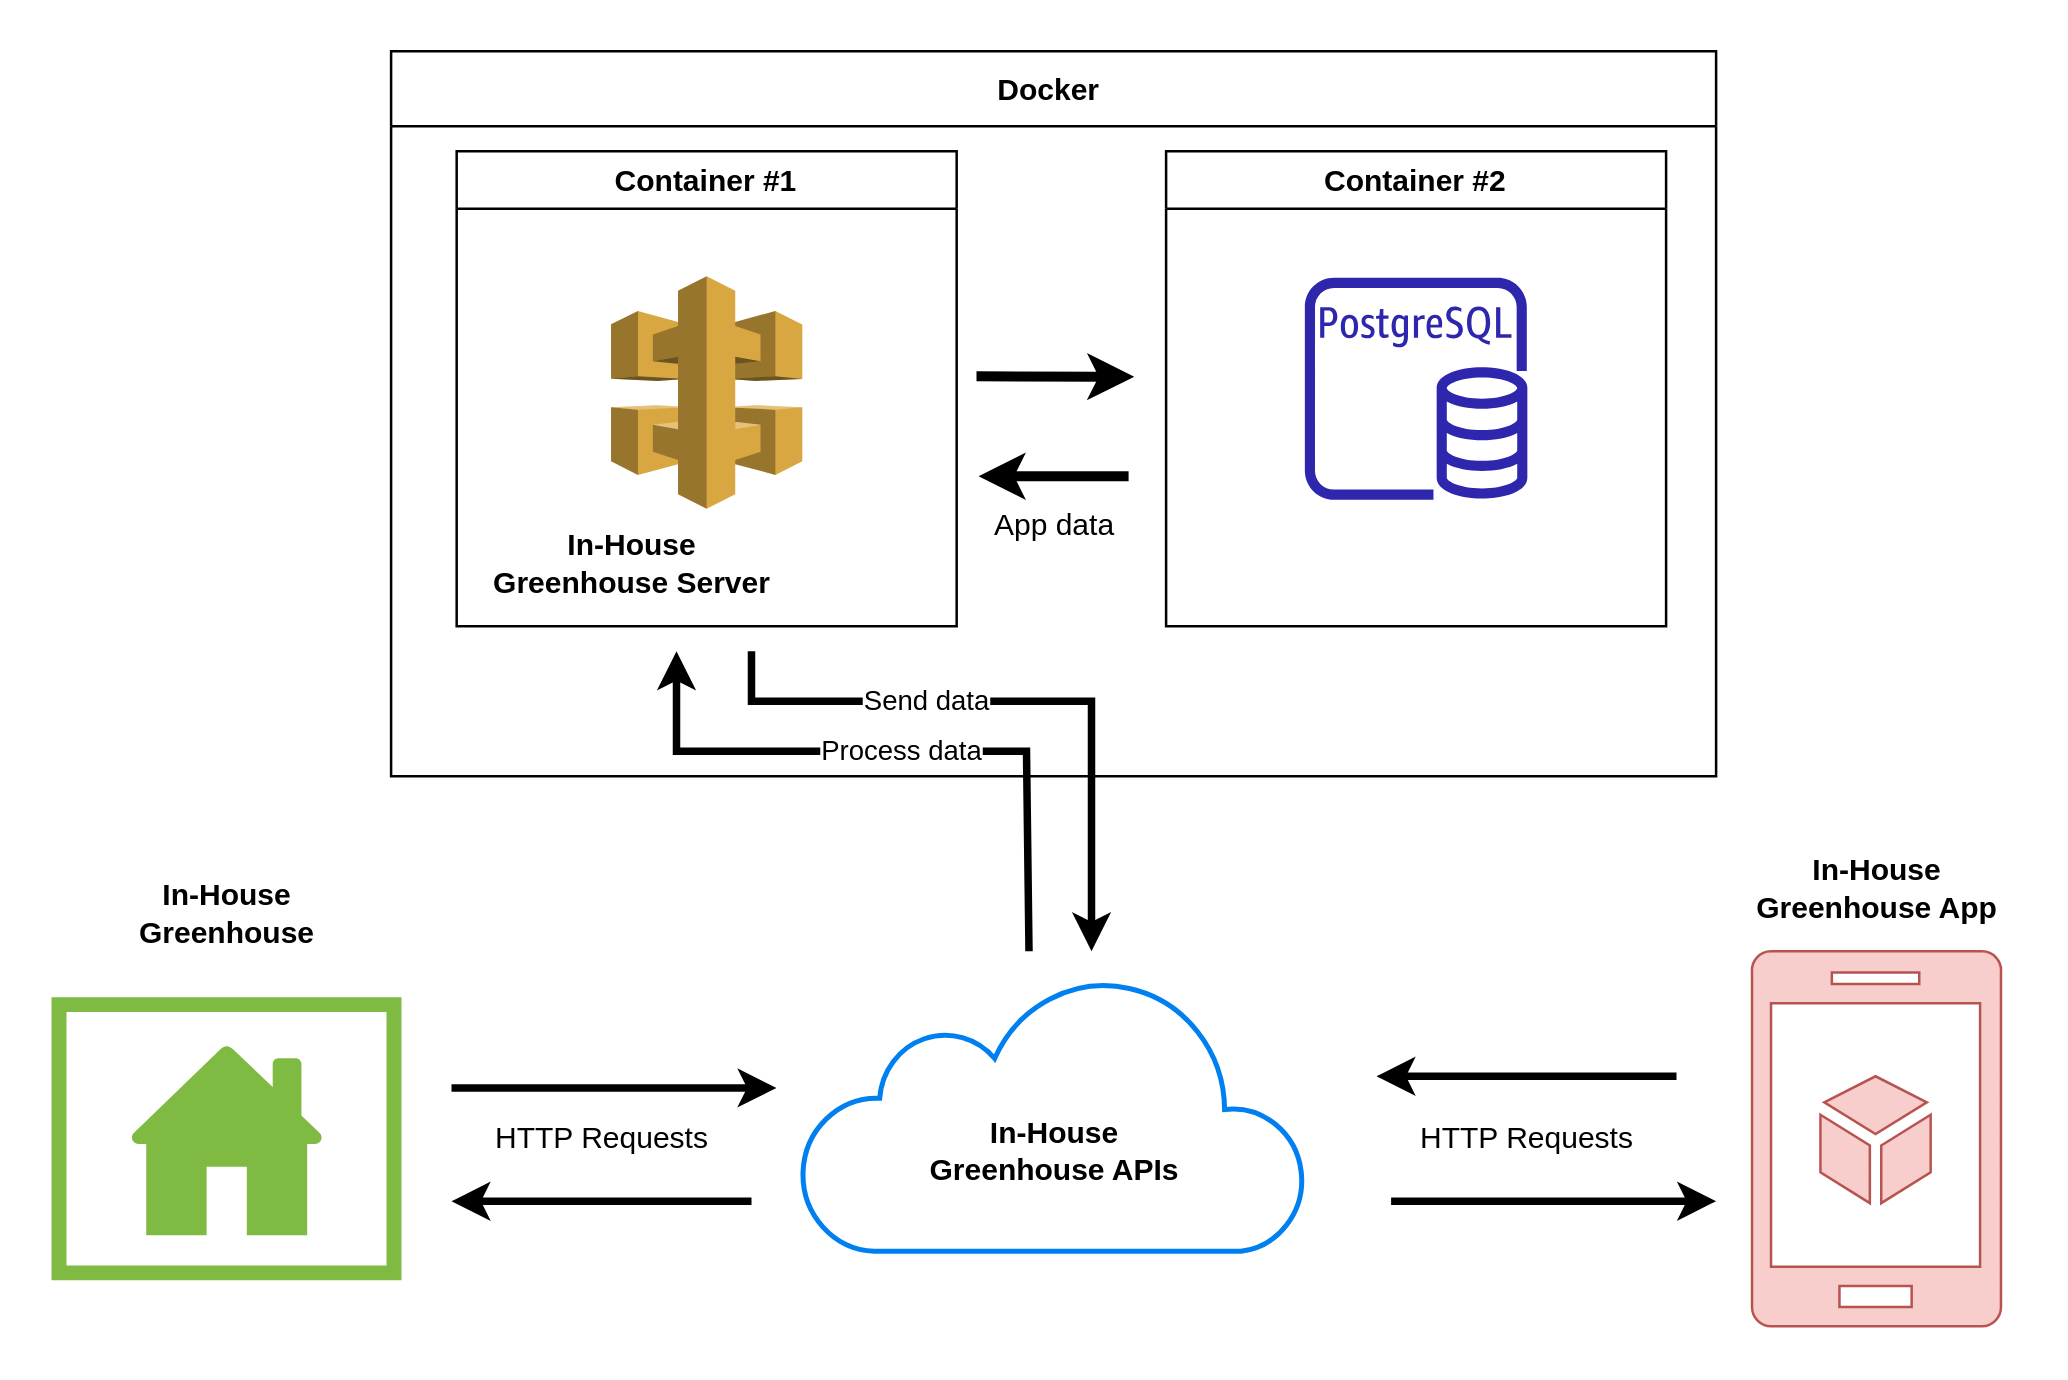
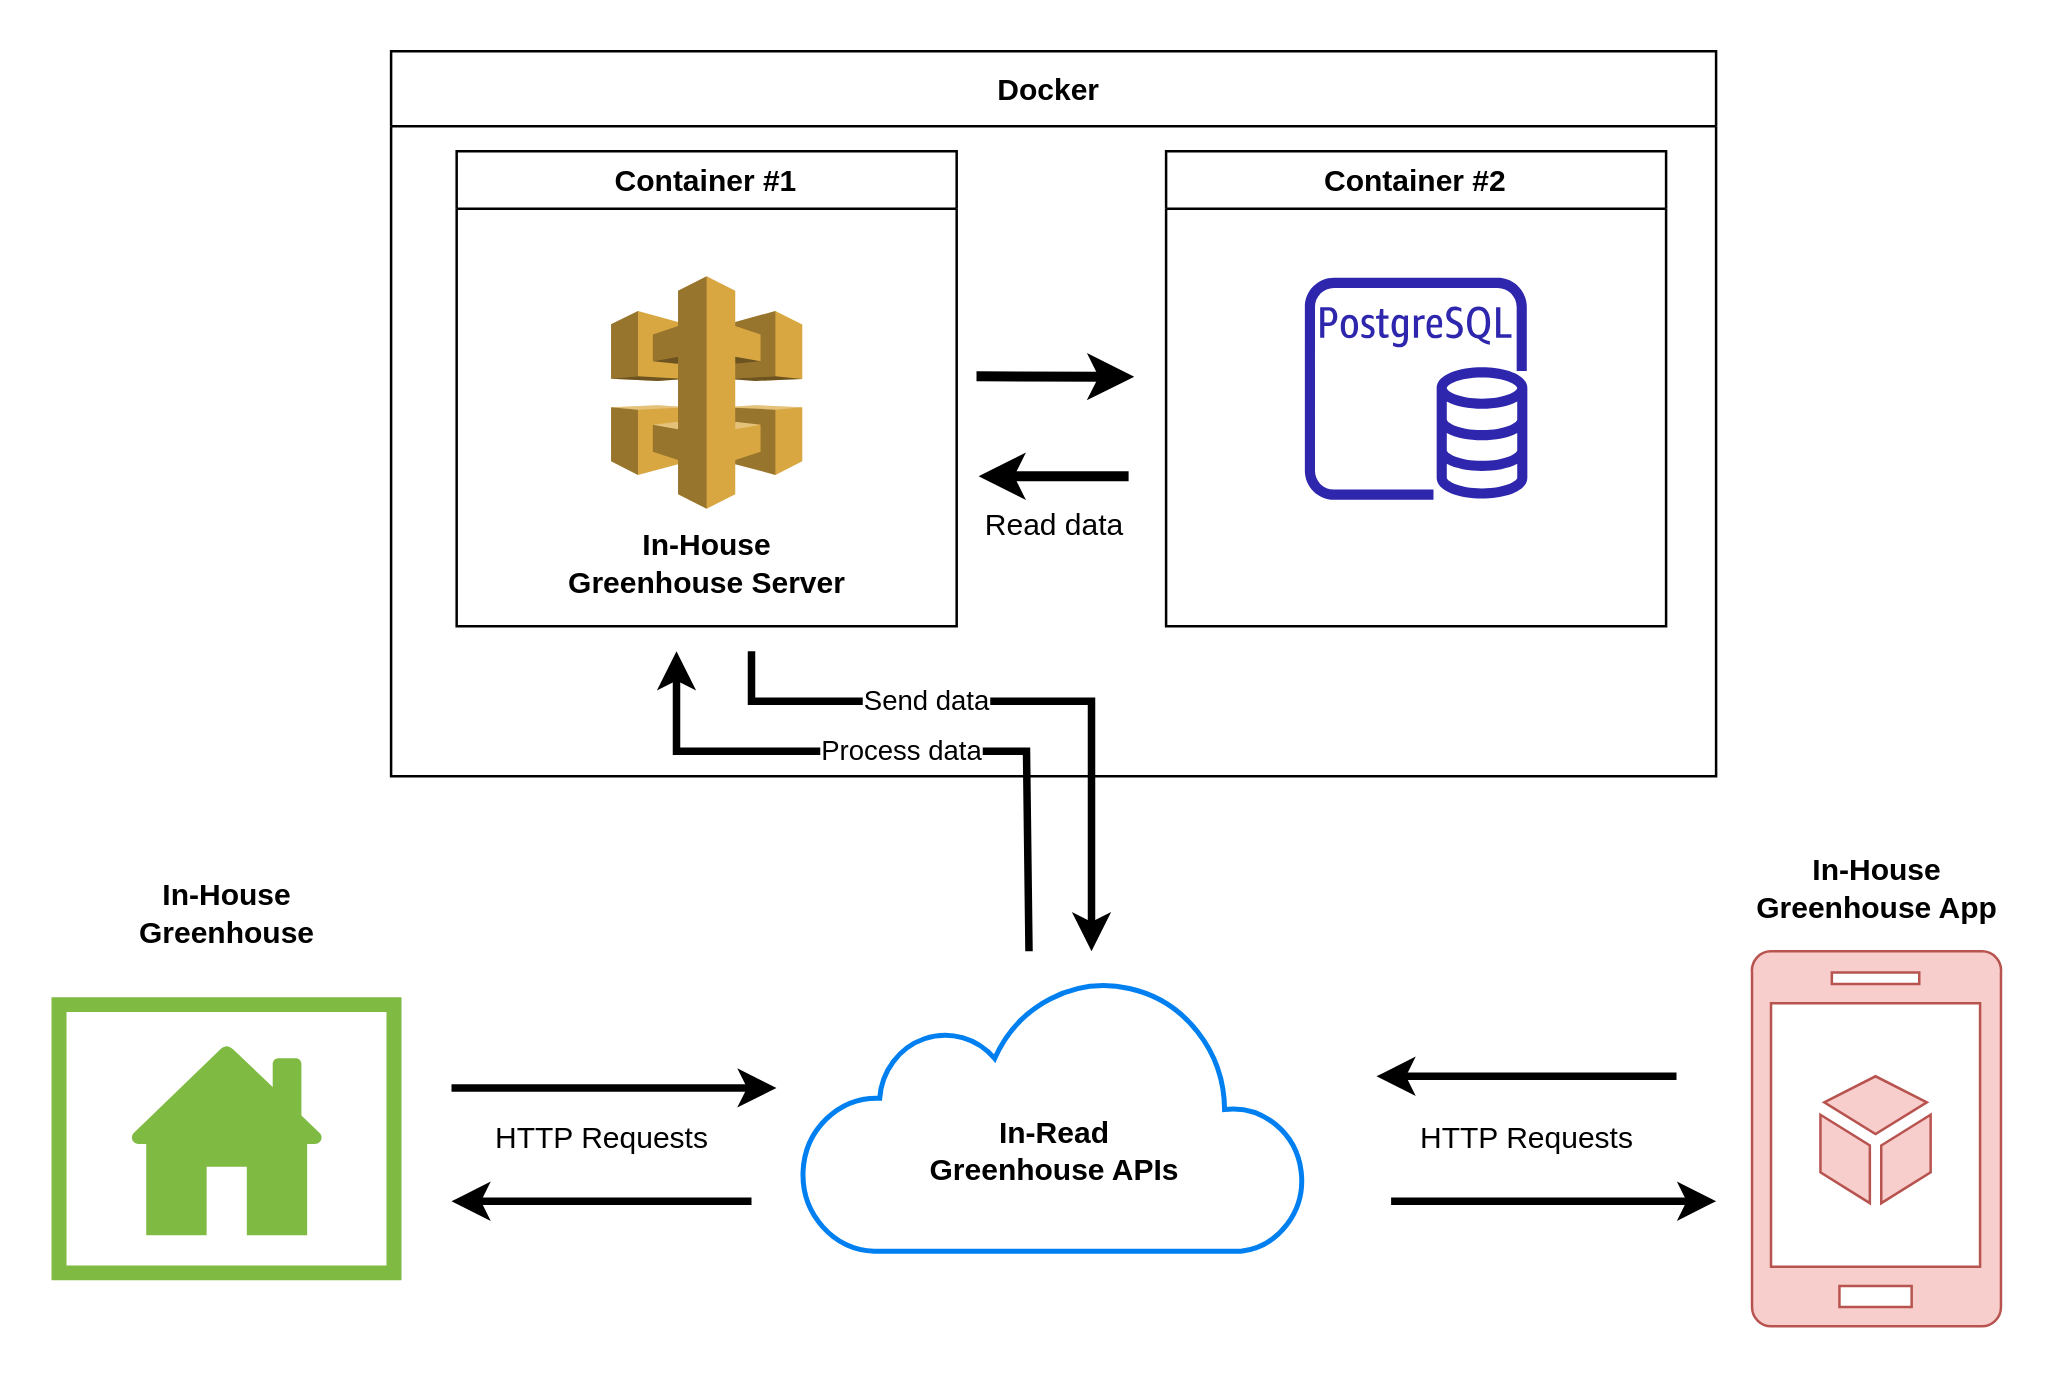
node "App data": label "App data" -> "Read data"
node "In-House Greenhouse Server": moved (631, 564) -> (706, 564)
node "In-House Greenhouse APIs": label "In-House Greenhouse APIs" -> "In-Read Greenhouse APIs"
